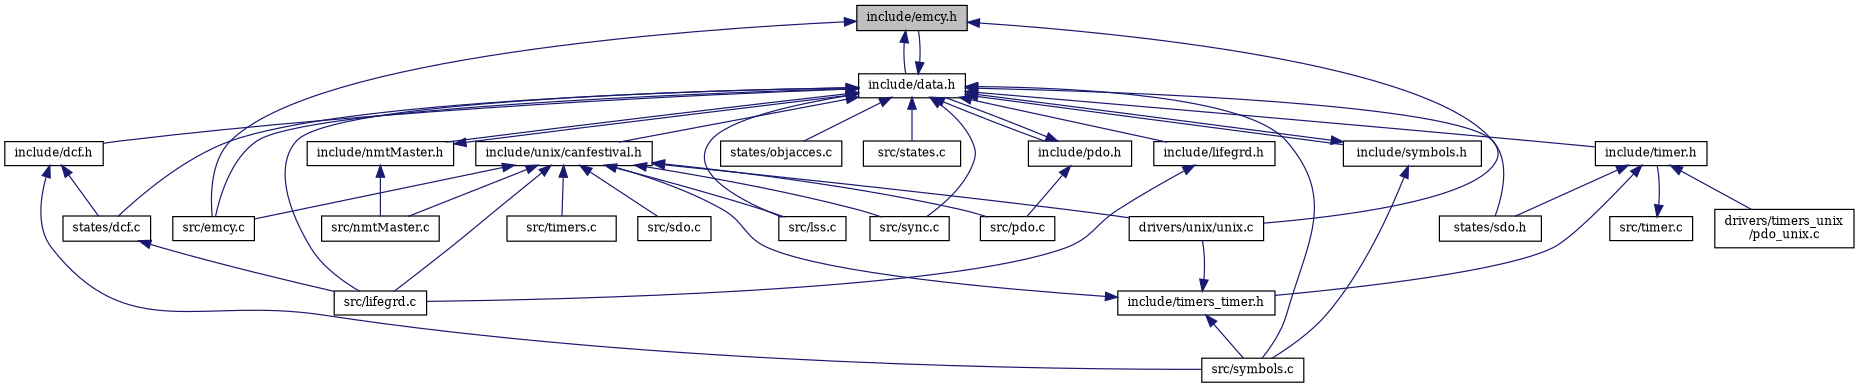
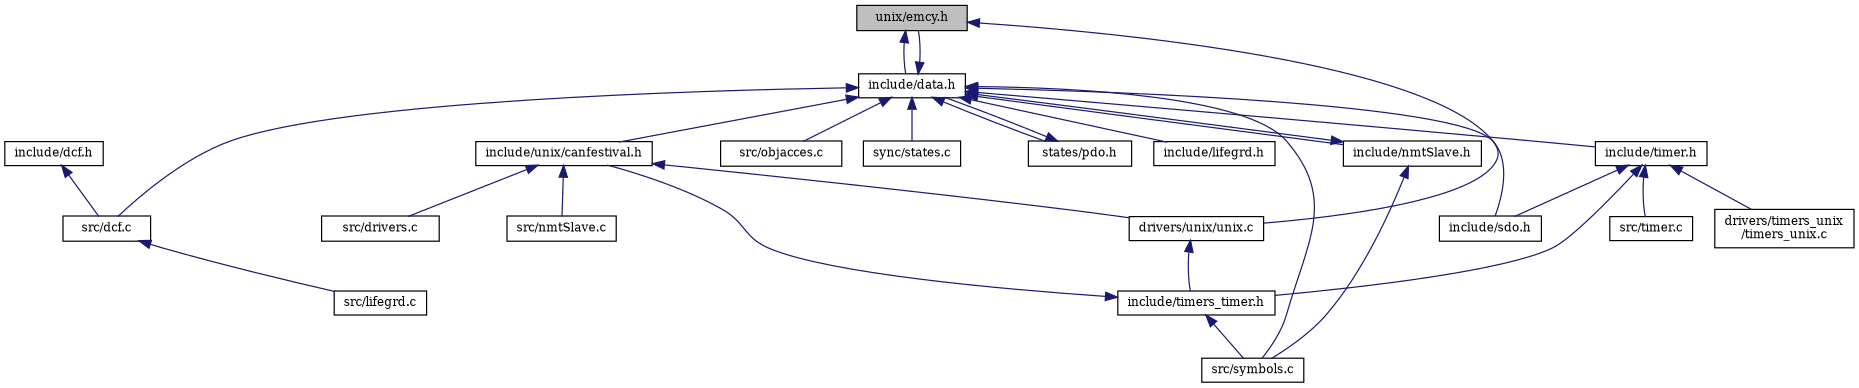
node "include/emcy.h": label "include/emcy.h" -> "unix/emcy.h"
edge "include/dcf.h" -> "include/data.h": removed
edge "src/lifegrd.c" -> "include/data.h": removed
node "include/nmtMaster.h": removed
node "states/objacces.c": label "states/objacces.c" -> "src/objacces.c"
node "src/states.c": label "src/states.c" -> "sync/states.c"
node "include/pdo.h": label "include/pdo.h" -> "states/pdo.h"
node "include/symbols.h": label "include/symbols.h" -> "include/nmtSlave.h"
edge "include/timer.h" -> "src/timer.c": reversed
node "states/dcf.c": label "states/dcf.c" -> "src/dcf.c"
node "src/emcy.c": removed
node "src/nmtMaster.c": label "src/nmtMaster.c" -> "src/drivers.c"
node "src/timers.c": label "src/timers.c" -> "src/nmtSlave.c"
node "src/sdo.c": removed
node "src/lss.c": removed
node "src/sync.c": removed
node "src/pdo.c": removed
node "states/sdo.h": label "states/sdo.h" -> "include/sdo.h"
node "drivers/timers_unix /pdo_unix.c": label "drivers/timers_unix /pdo_unix.c" -> "drivers/timers_unix /timers_unix.c"
edge "src/lifegrd.c" -> "include/unix/canfestival.h": removed
edge "drivers/unix/unix.c" -> "include/timers_timer.h": reversed
edge "src/lifegrd.c" -> "include/lifegrd.h": removed
edge "src/symbols.c" -> "include/dcf.h": removed
